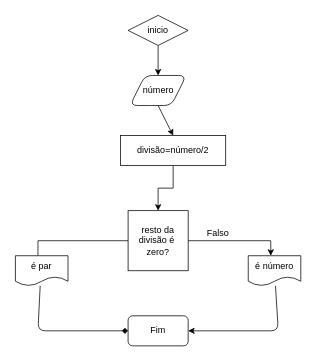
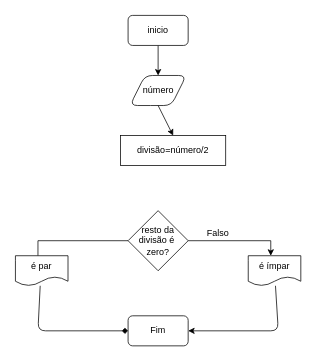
node "inicio": shape diamond -> rounded rectangle
edge "divisão=número/2" -> "resto da divisão é zero?": removed
node "resto da divisão é zero?": shape rectangle -> diamond
node "é número": label "é número" -> "é ímpar"
